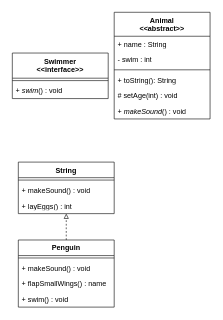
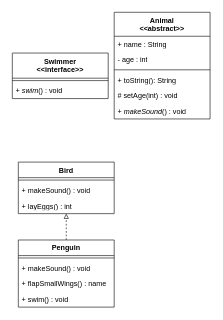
node "- swim : int": label "- swim : int" -> "- age : int"
node "String": label "String" -> "Bird"
